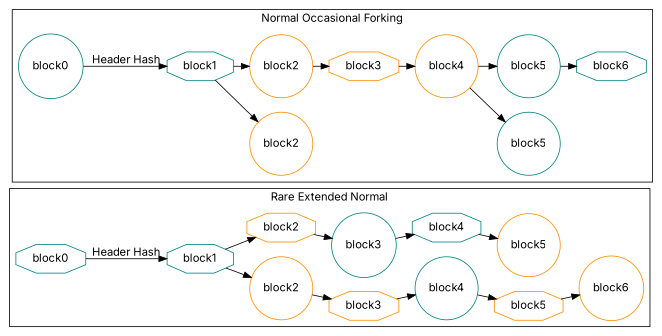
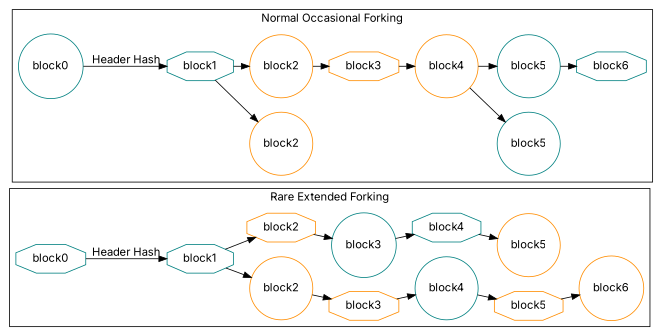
cluster "Rare Extended Normal": label "Rare Extended Normal" -> "Rare Extended Forking"
